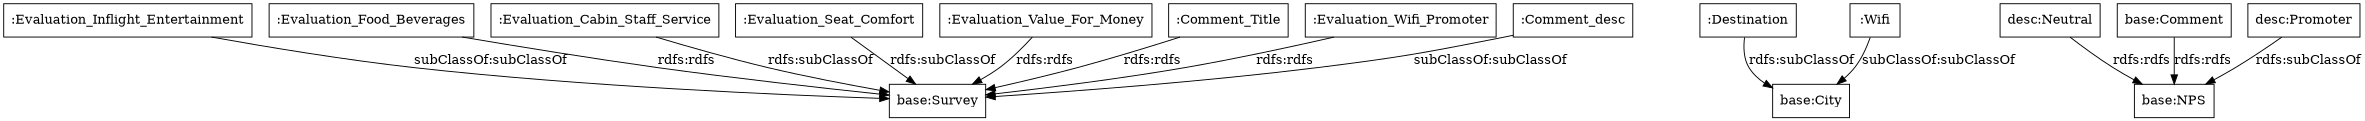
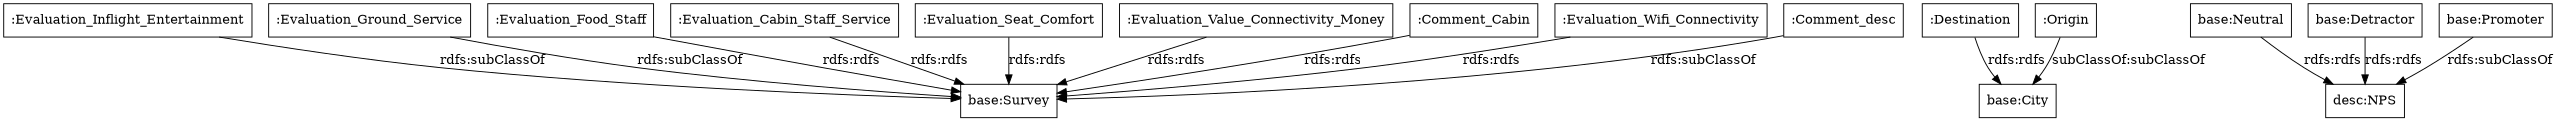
node ":Evaluation_Ground_Service": added
node ":Evaluation_Food_Beverages": label ":Evaluation_Food_Beverages" -> ":Evaluation_Food_Staff"
node ":Evaluation_Value_For_Money": label ":Evaluation_Value_For_Money" -> ":Evaluation_Value_Connectivity_Money"
node ":Comment_Title": label ":Comment_Title" -> ":Comment_Cabin"
node ":Evaluation_Wifi_Promoter": label ":Evaluation_Wifi_Promoter" -> ":Evaluation_Wifi_Connectivity"
node ":Wifi": label ":Wifi" -> ":Origin"
node "desc:Neutral": label "desc:Neutral" -> "base:Neutral"
node "base:Comment": label "base:Comment" -> "base:Detractor"
node "desc:Promoter": label "desc:Promoter" -> "base:Promoter"
edge ":Evaluation_Inflight_Entertainment" -> "base:Survey": label "subClassOf:subClassOf" -> "rdfs:subClassOf"
edge ":Evaluation_Cabin_Staff_Service" -> "base:Survey": label "rdfs:subClassOf" -> "rdfs:rdfs"
edge ":Evaluation_Seat_Comfort" -> "base:Survey": label "rdfs:subClassOf" -> "rdfs:rdfs"
edge ":Comment_desc" -> "base:Survey": label "subClassOf:subClassOf" -> "rdfs:subClassOf"
edge ":Destination" -> "base:City": label "rdfs:subClassOf" -> "rdfs:rdfs"
node "base:NPS": label "base:NPS" -> "desc:NPS"
